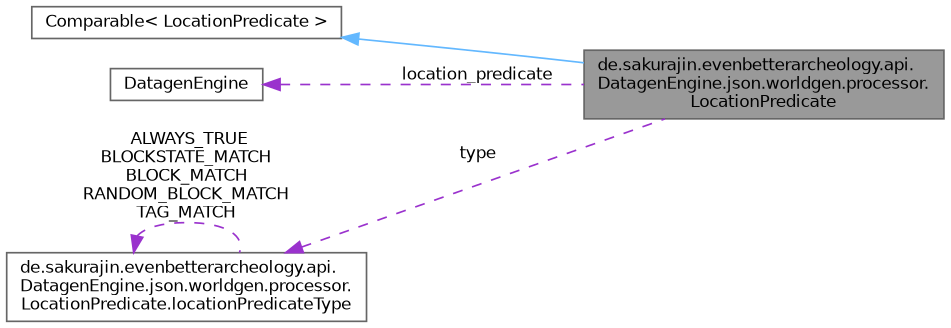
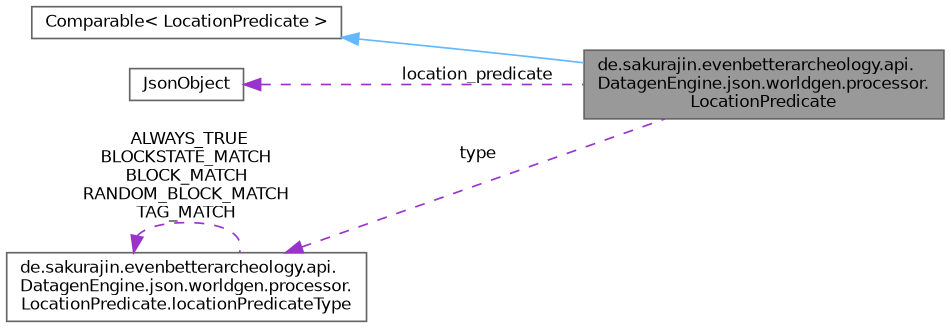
node "DatagenEngine": label "DatagenEngine" -> "JsonObject"
